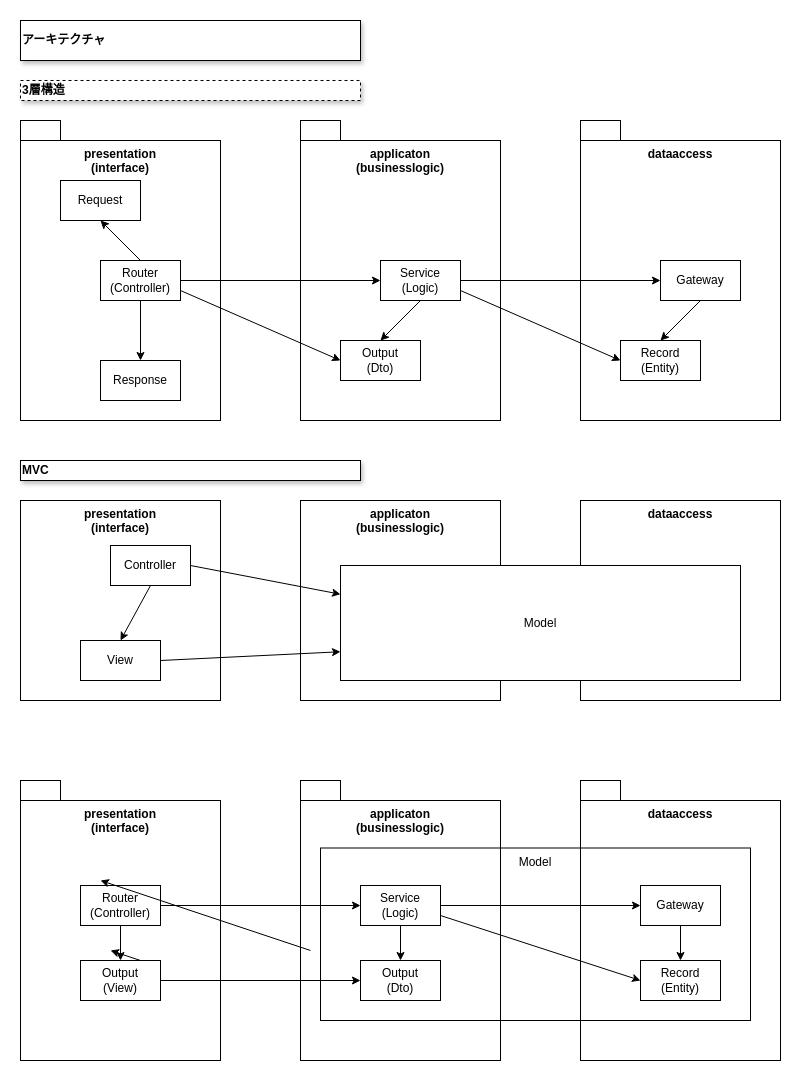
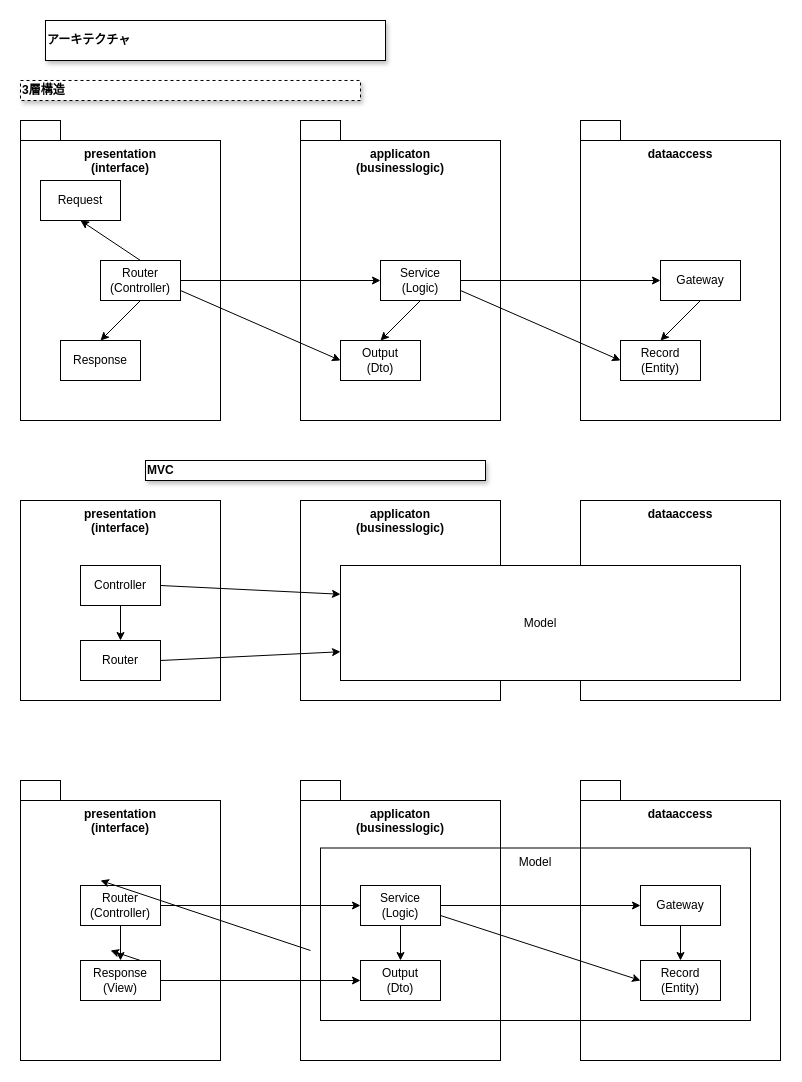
node "アーキテクチャ": moved (191, 41) -> (216, 41)
node "Request": moved (101, 201) -> (81, 201)
node "Response": moved (141, 381) -> (101, 361)
node "MVC": moved (191, 471) -> (316, 471)
node "Controller": moved (151, 566) -> (121, 586)
node "View": label "View" -> "Router"
node "Output (View)": label "Output (View)" -> "Response (View)"
